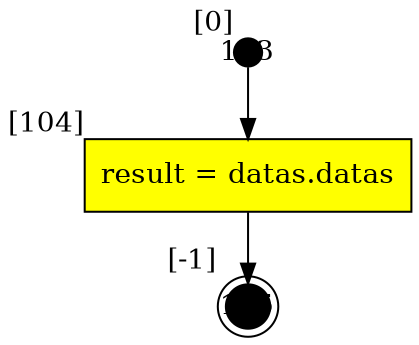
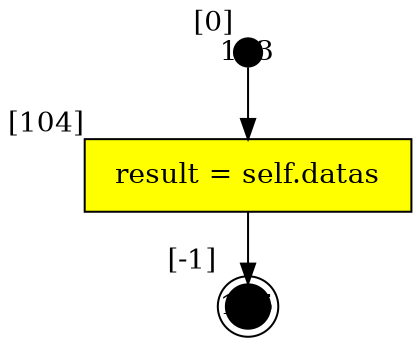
node "result = datas.datas [104]": label "result = datas.datas [104]" -> "result = self.datas [104]"
